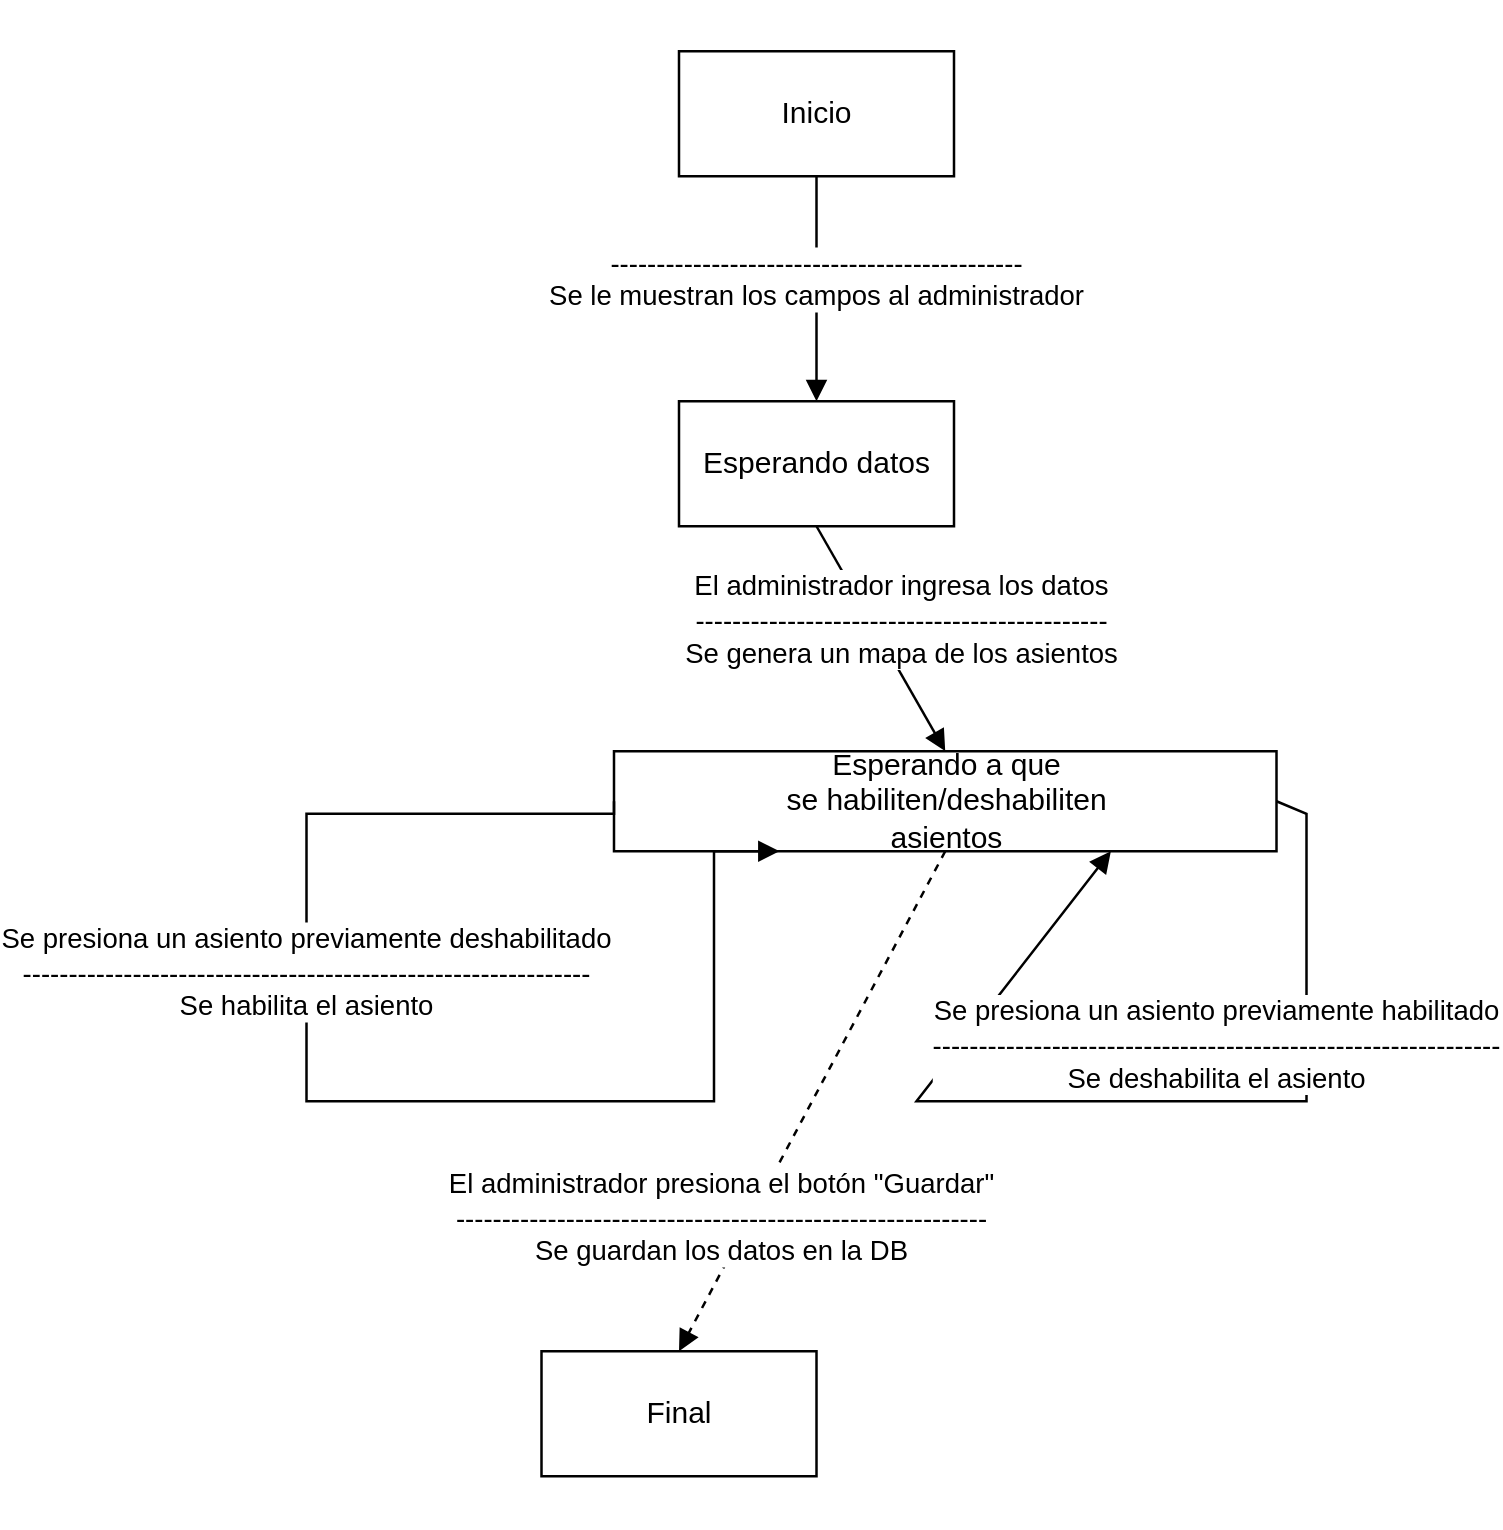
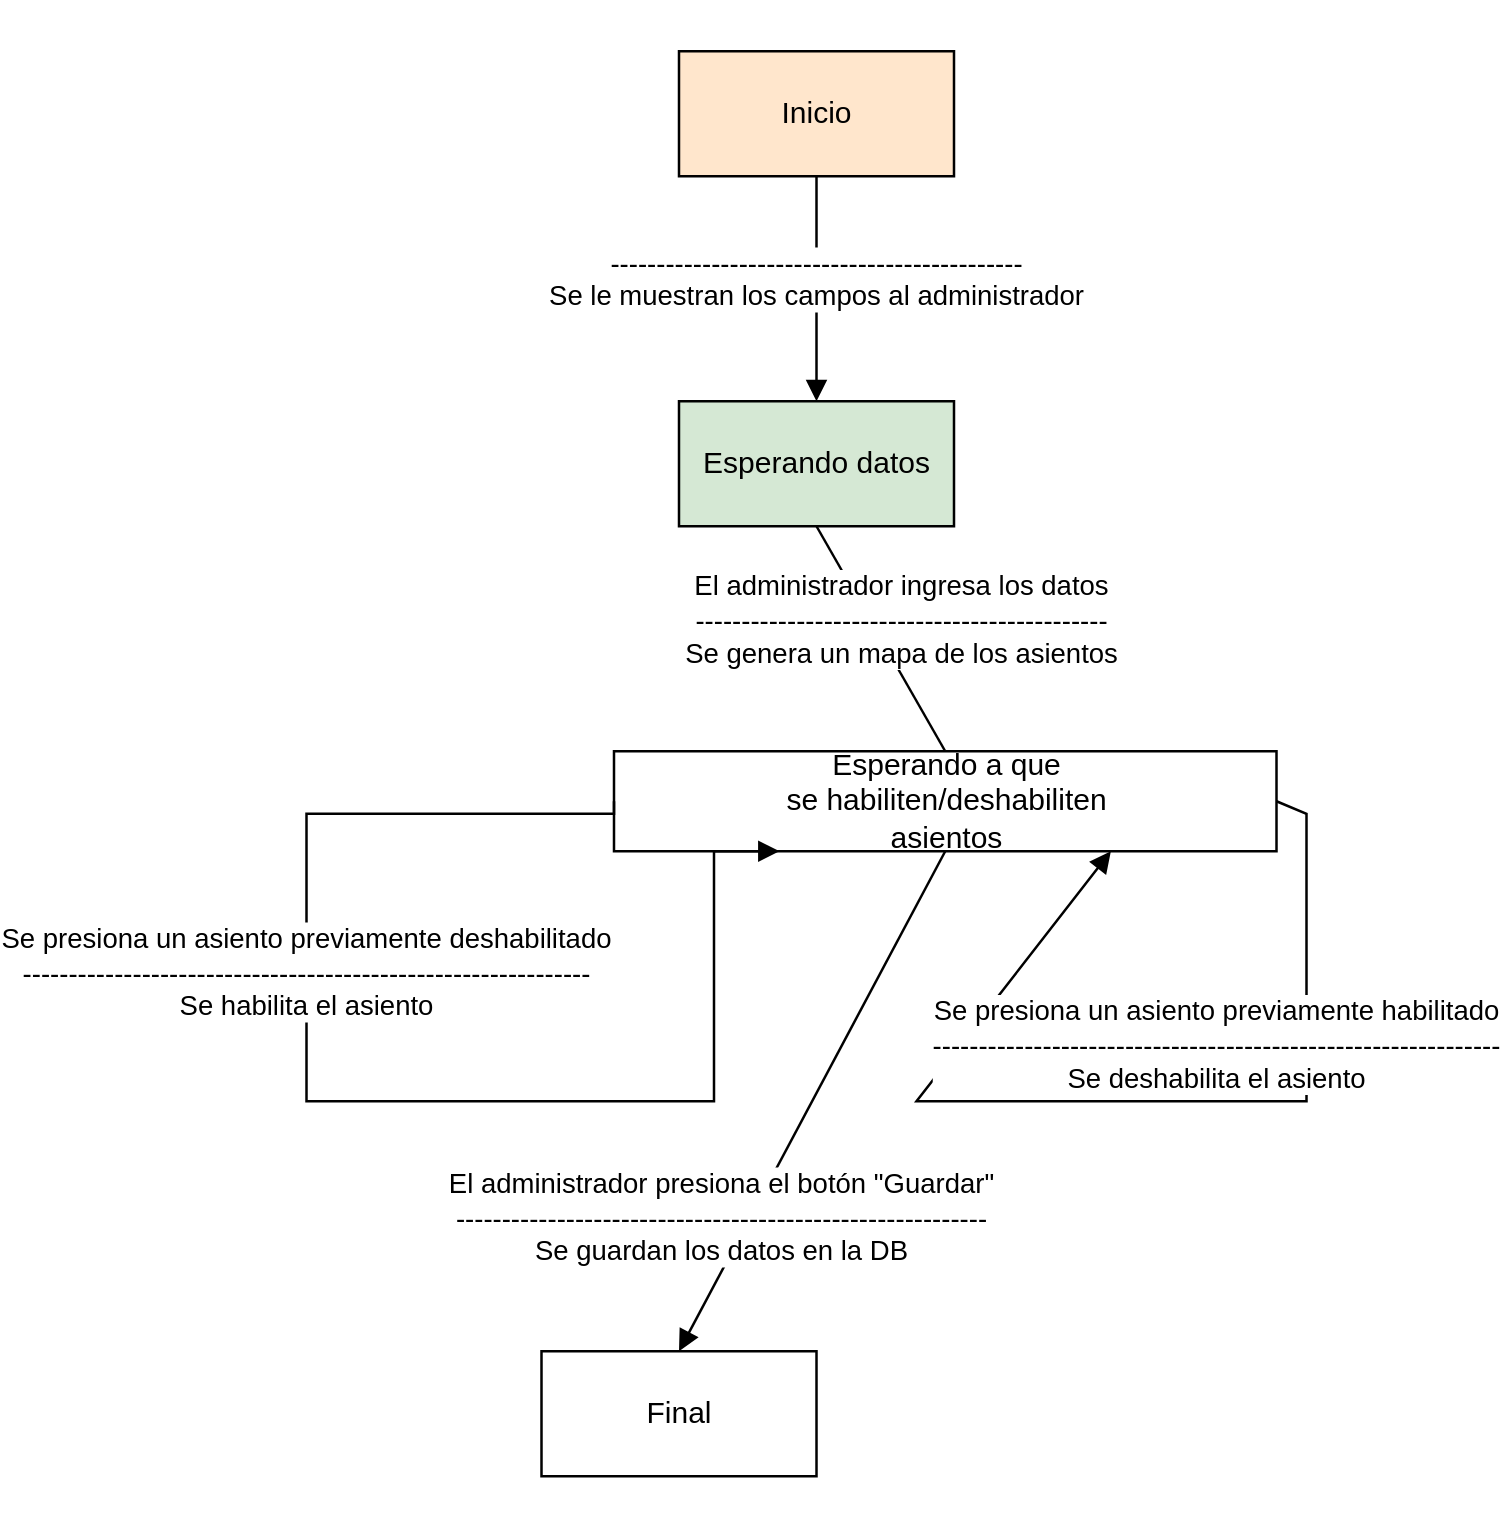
node "Inicio": fillcolor #ffffff -> #ffe6cc
node "Esperando datos": fillcolor #ffffff -> #d5e8d4
edge "Esperando datos" -> "Esperando a que se habiliten/deshabiliten asientos": arrowhead block -> none
edge "Esperando a que se habiliten/deshabiliten asientos" -> "Final": style dashed -> solid
